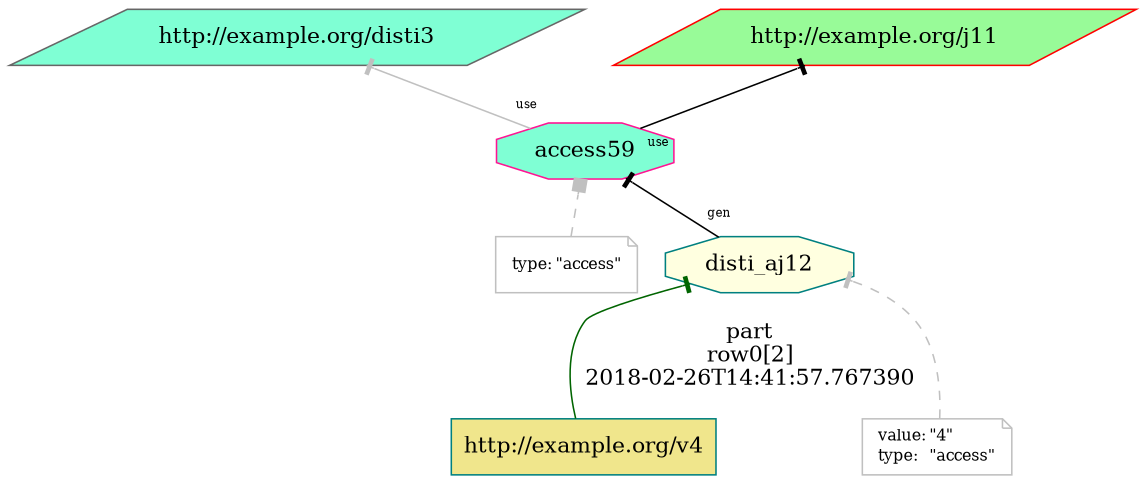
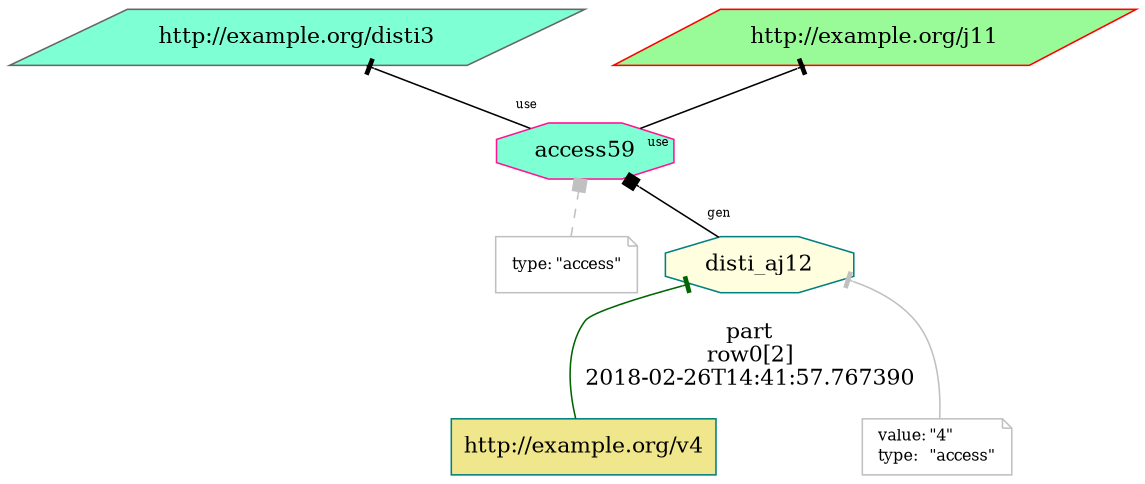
edge "access59" -> "http://example.org/disti3": color gray -> black
edge "disti_aj12" -> "access59": arrowhead tee -> box
edge "value:" -> "disti_aj12": style dashed -> solid
